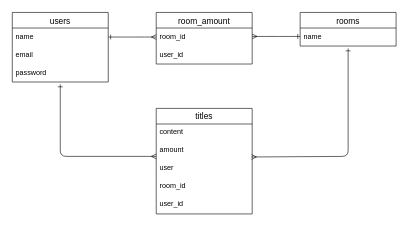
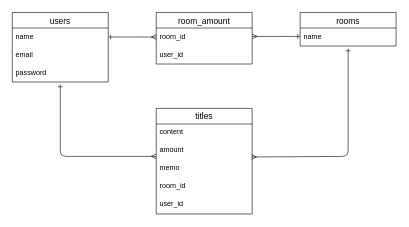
node "user": label "user" -> "memo"
